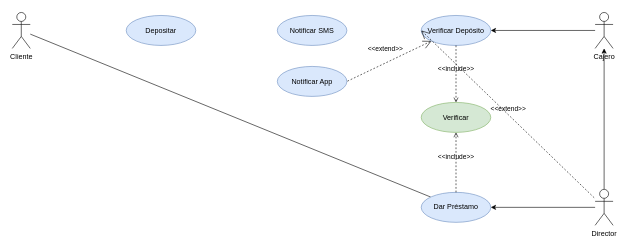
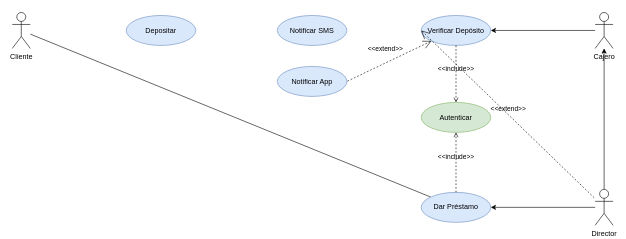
node "Verificar": label "Verificar" -> "Autenticar"
